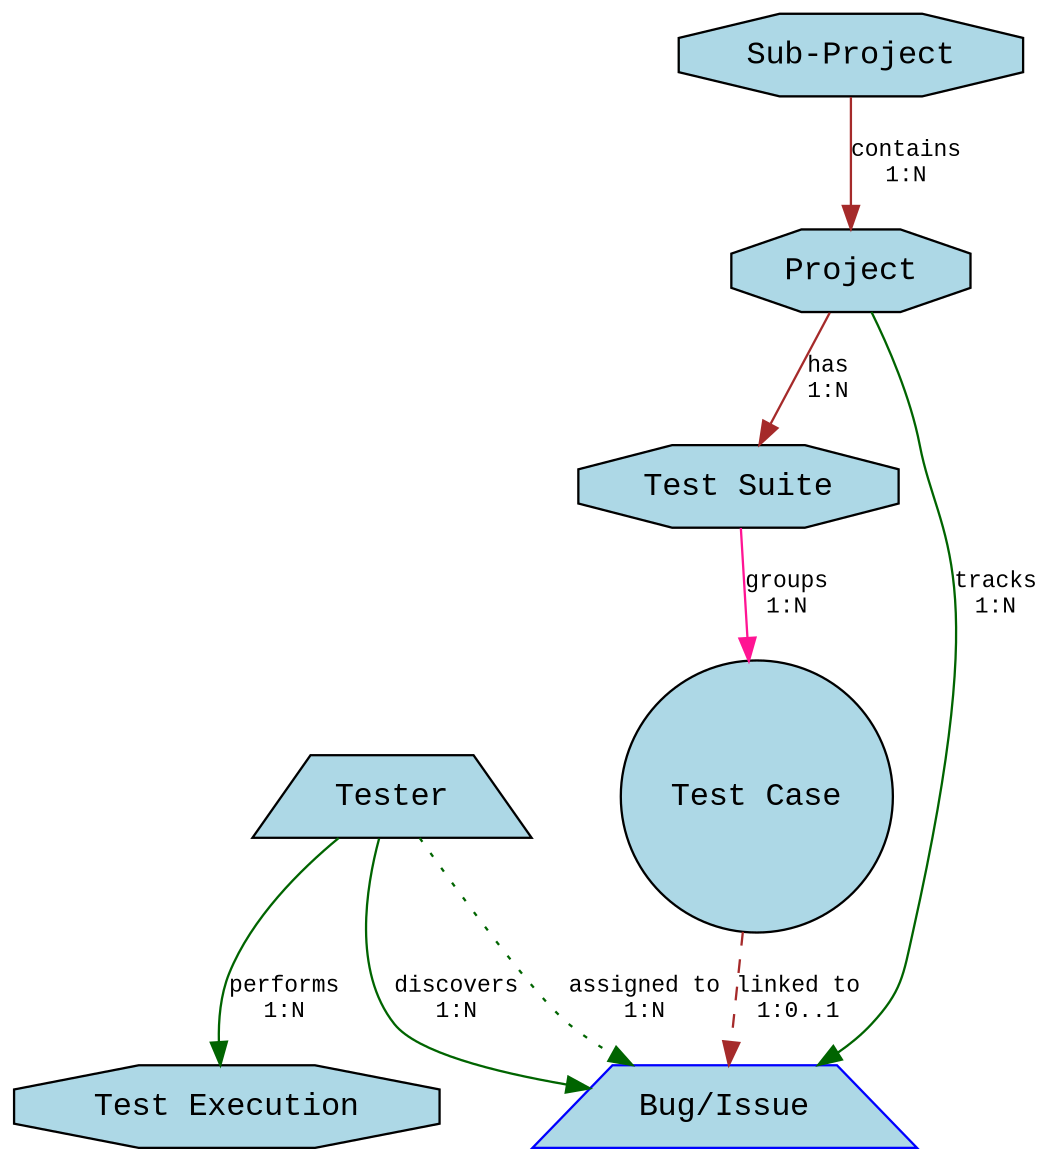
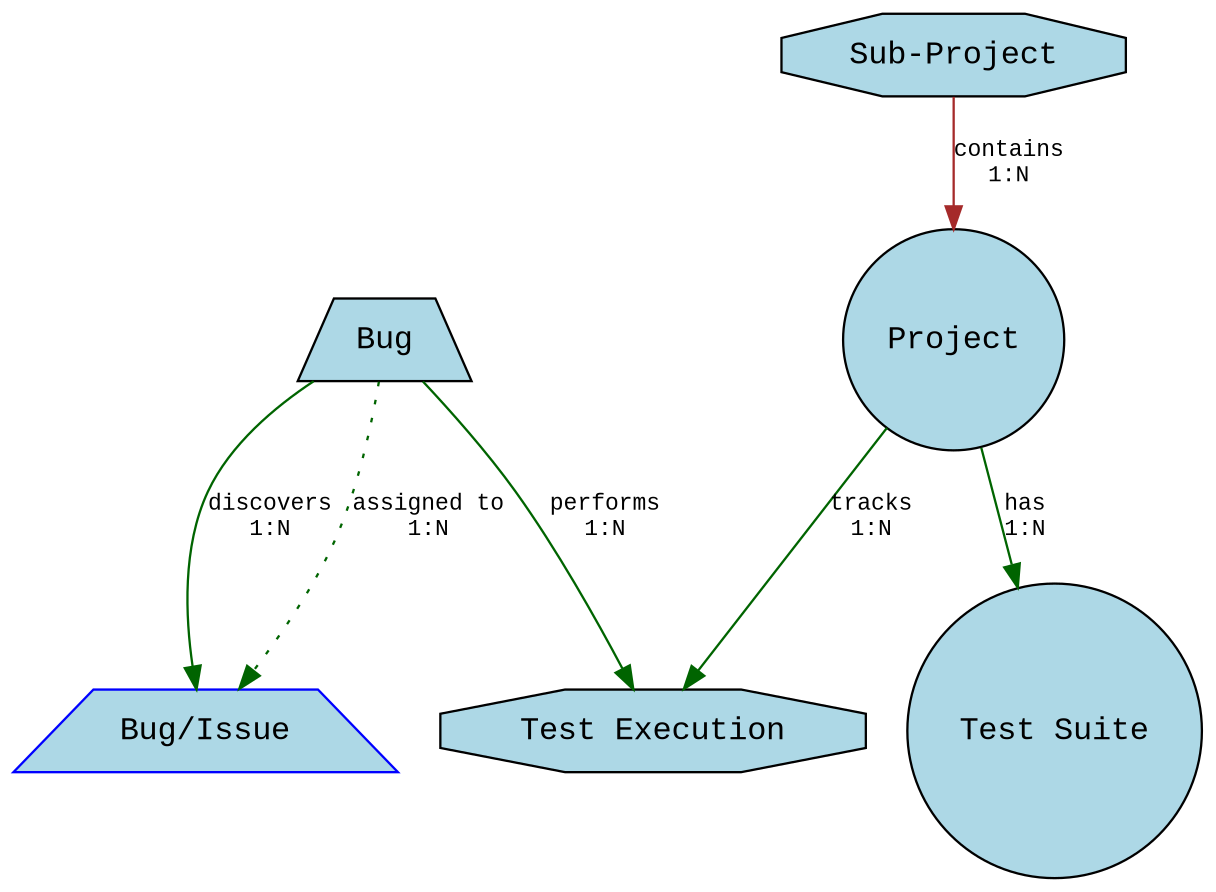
node "Project": shape octagon -> circle
edge "Project" -> "Test Suite": color brown -> darkgreen
node "Test Suite": shape octagon -> circle
edge "Project" -> "Bug/Issue": now "Project" -> "Test Execution"
node "Tester": label "Tester" -> "Bug"
node "Test Case": removed
